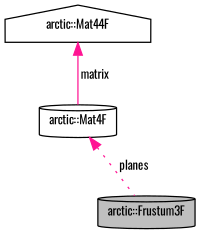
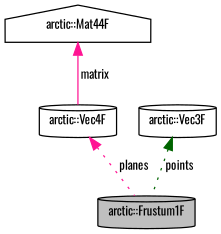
node "arctic::Mat4F": label "arctic::Mat4F" -> "arctic::Vec4F"
node "arctic::Vec3F": added
node "arctic::Frustum3F": label "arctic::Frustum3F" -> "arctic::Frustum1F"
